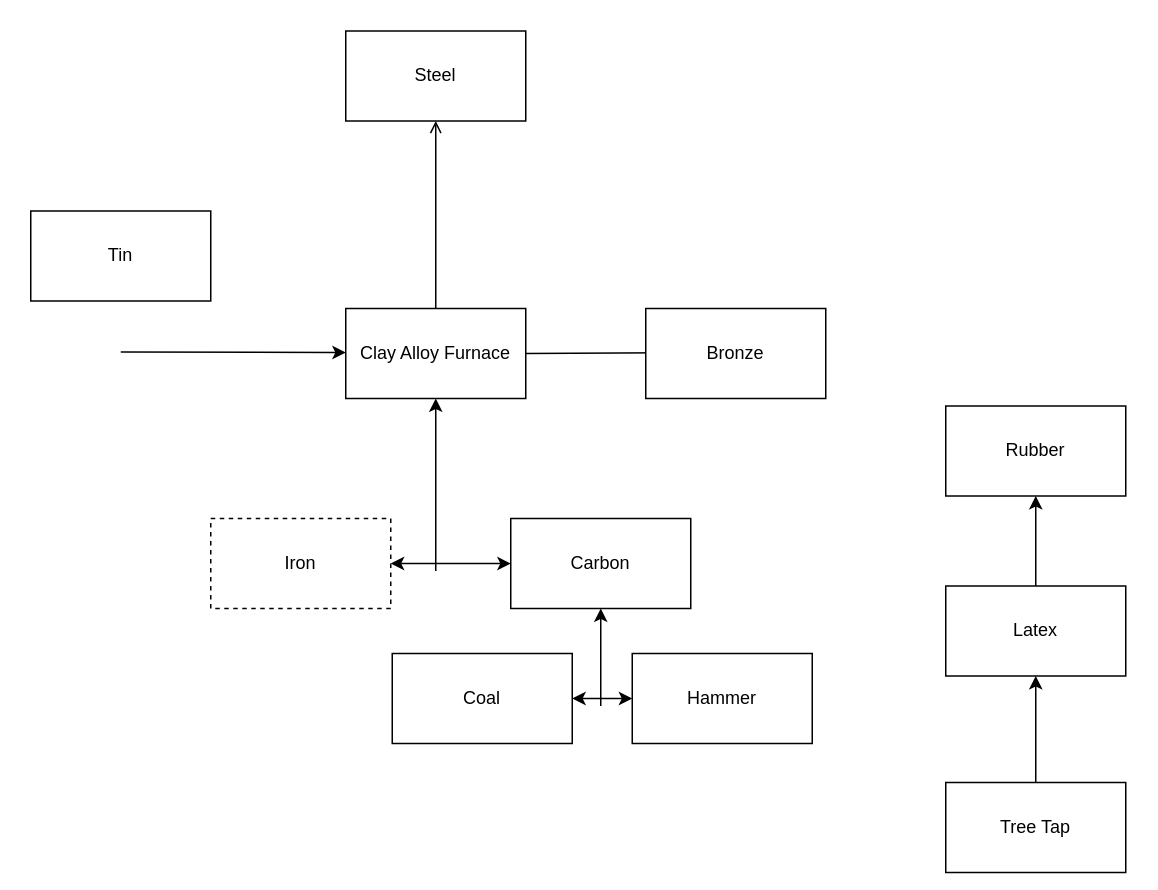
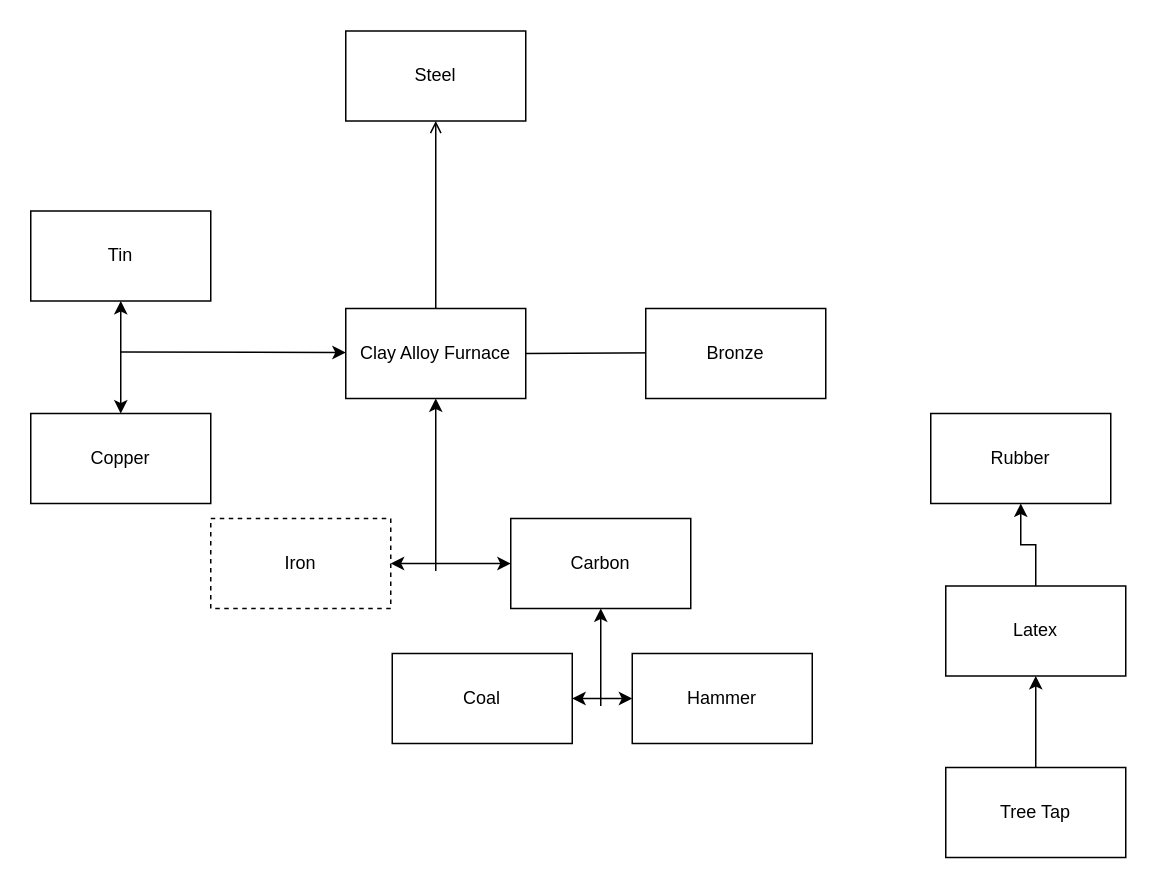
edge "Tin" -- "Copper": added
node "Rubber": moved (1036, 451) -> (1021, 458)
node "Copper": added
node "Tree Tap": moved (1036, 827) -> (1036, 812)
